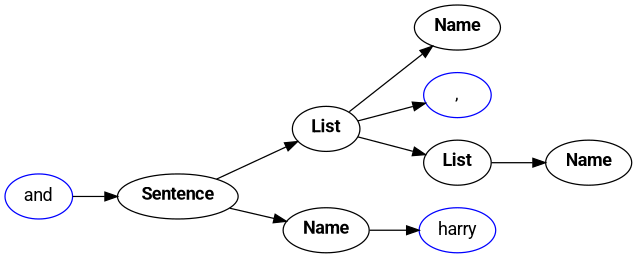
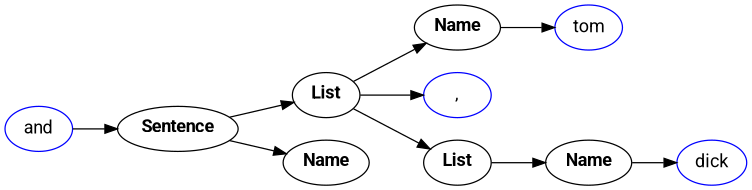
node "tom": added
node "dick": added
node "harry": removed
